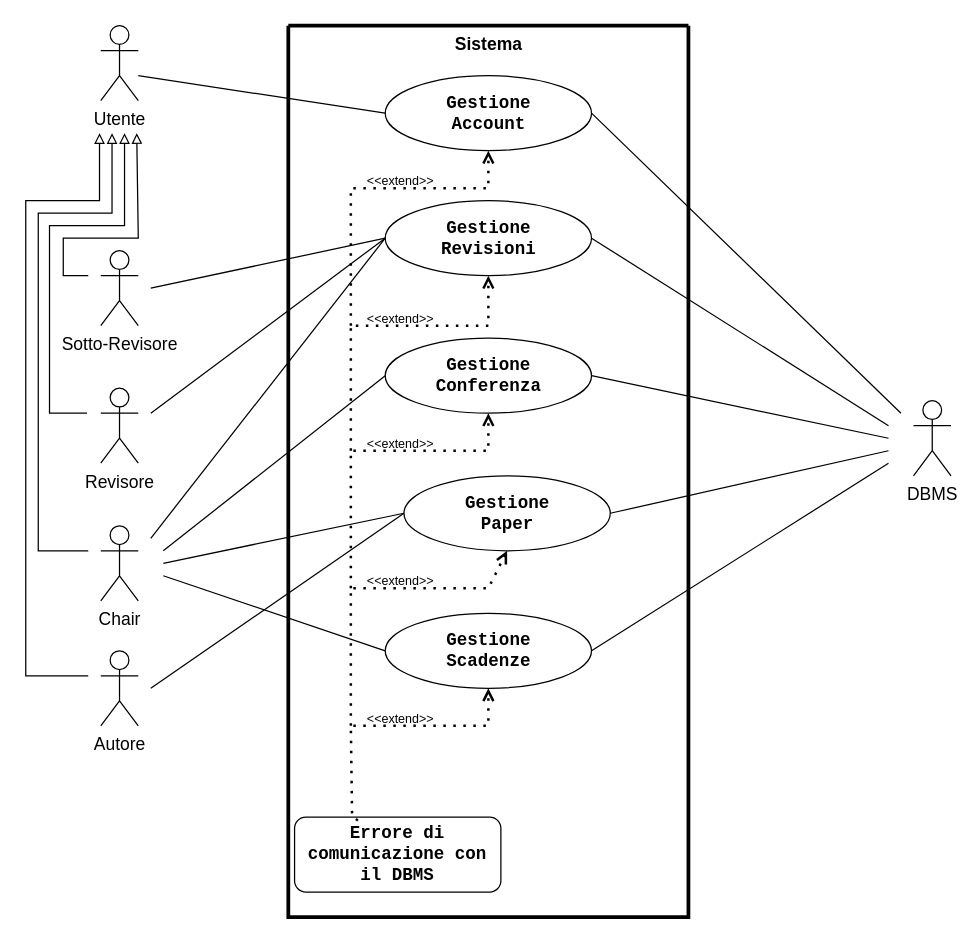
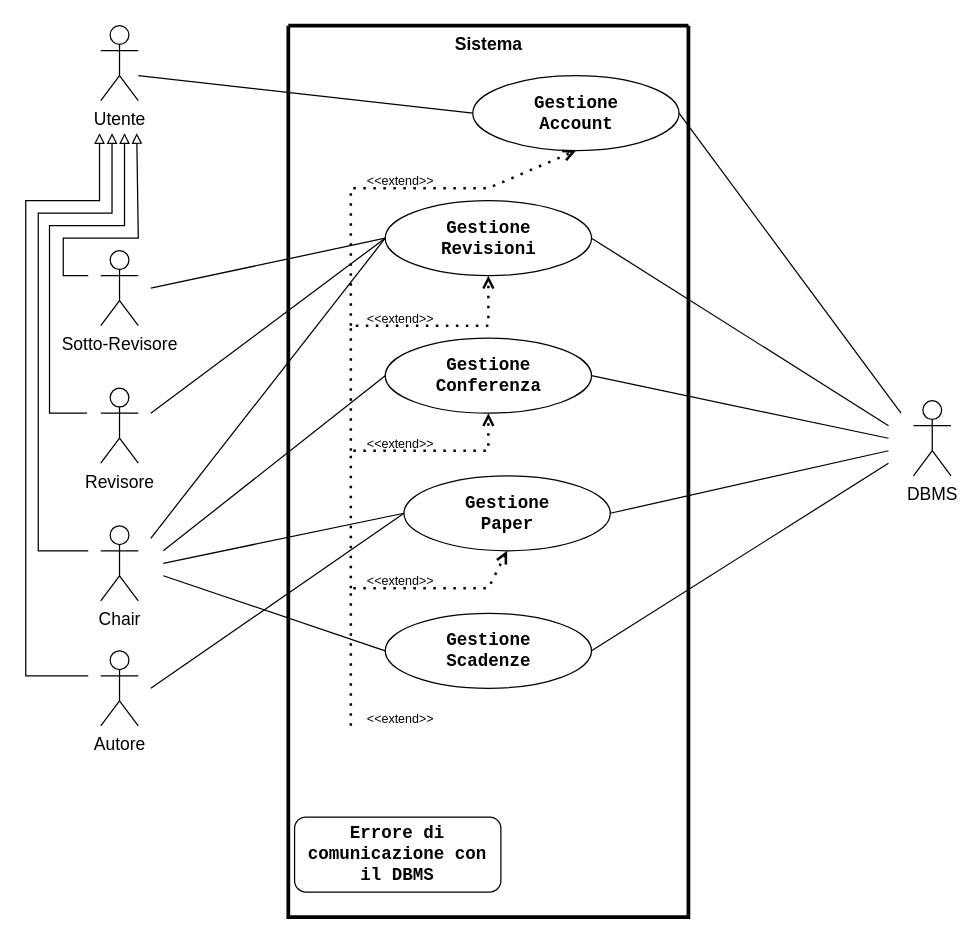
node "Gestione Account": moved (488, 113) -> (576, 113)
edge "Errore di comunicazione con il DBMS" -> "Gestione Scadenze": removed
